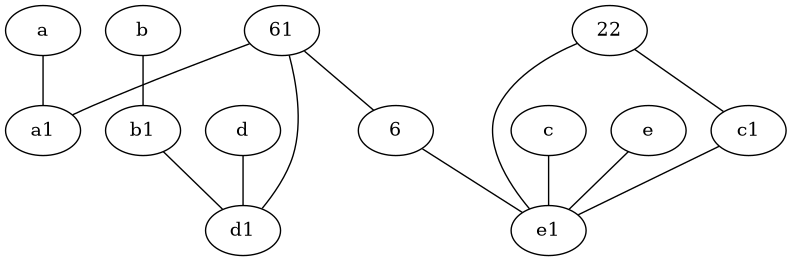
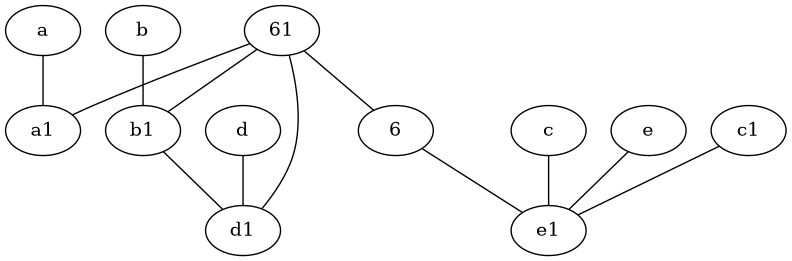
node "22": removed
edge "61" -- "b1": added
